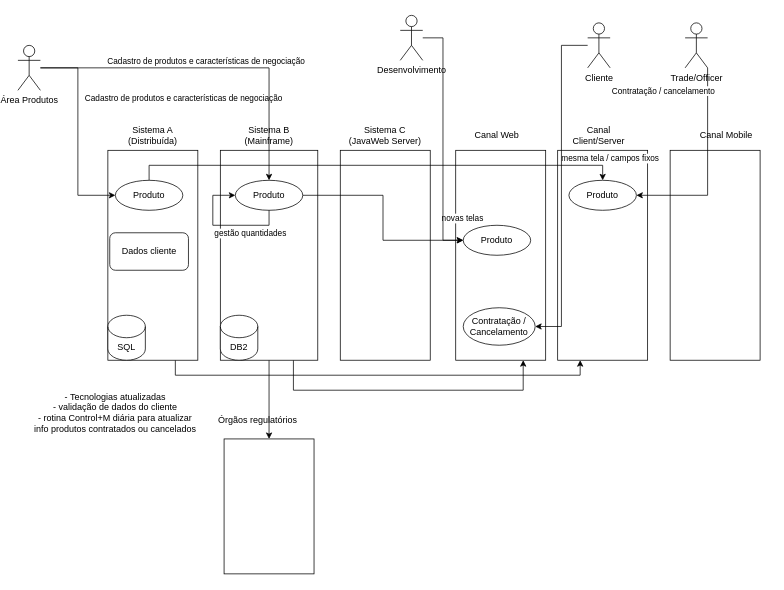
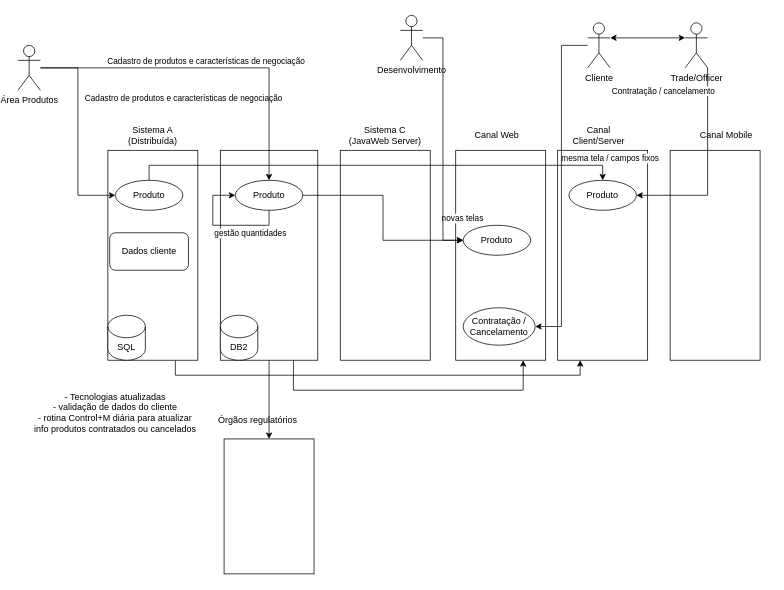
edge "Cliente" -- "Trade/Officer": added
node "Sistema B (Mainframe)": removed
